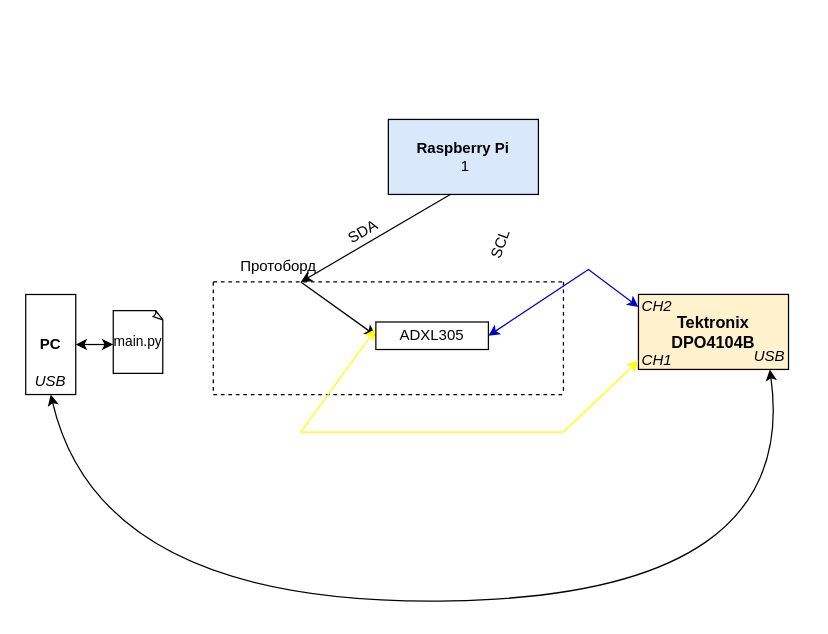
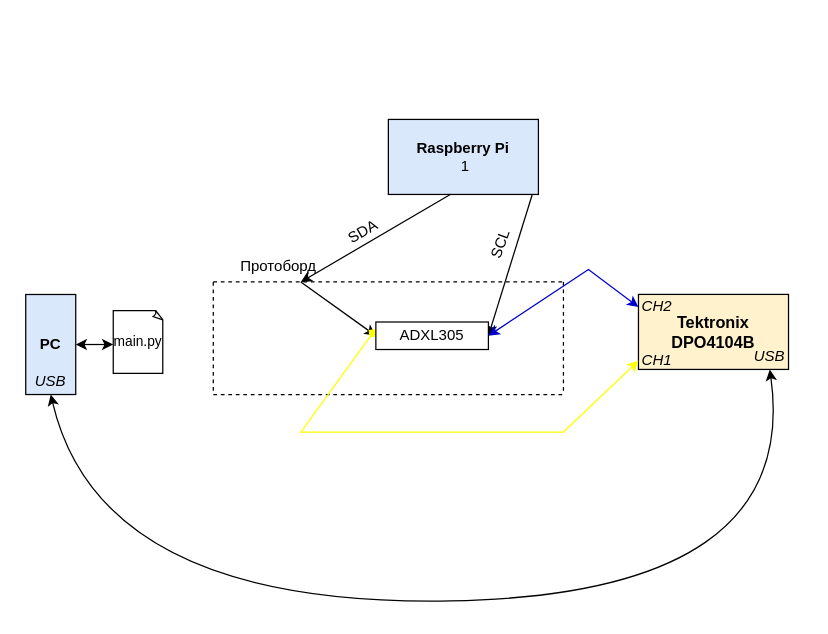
edge "Raspberry Pi 1" -> "ADXL305": added
edge "ADXL305" -- "CH1": arrowhead classic -> diamond
node "PC": fillcolor #ffffff -> #dae8fc
